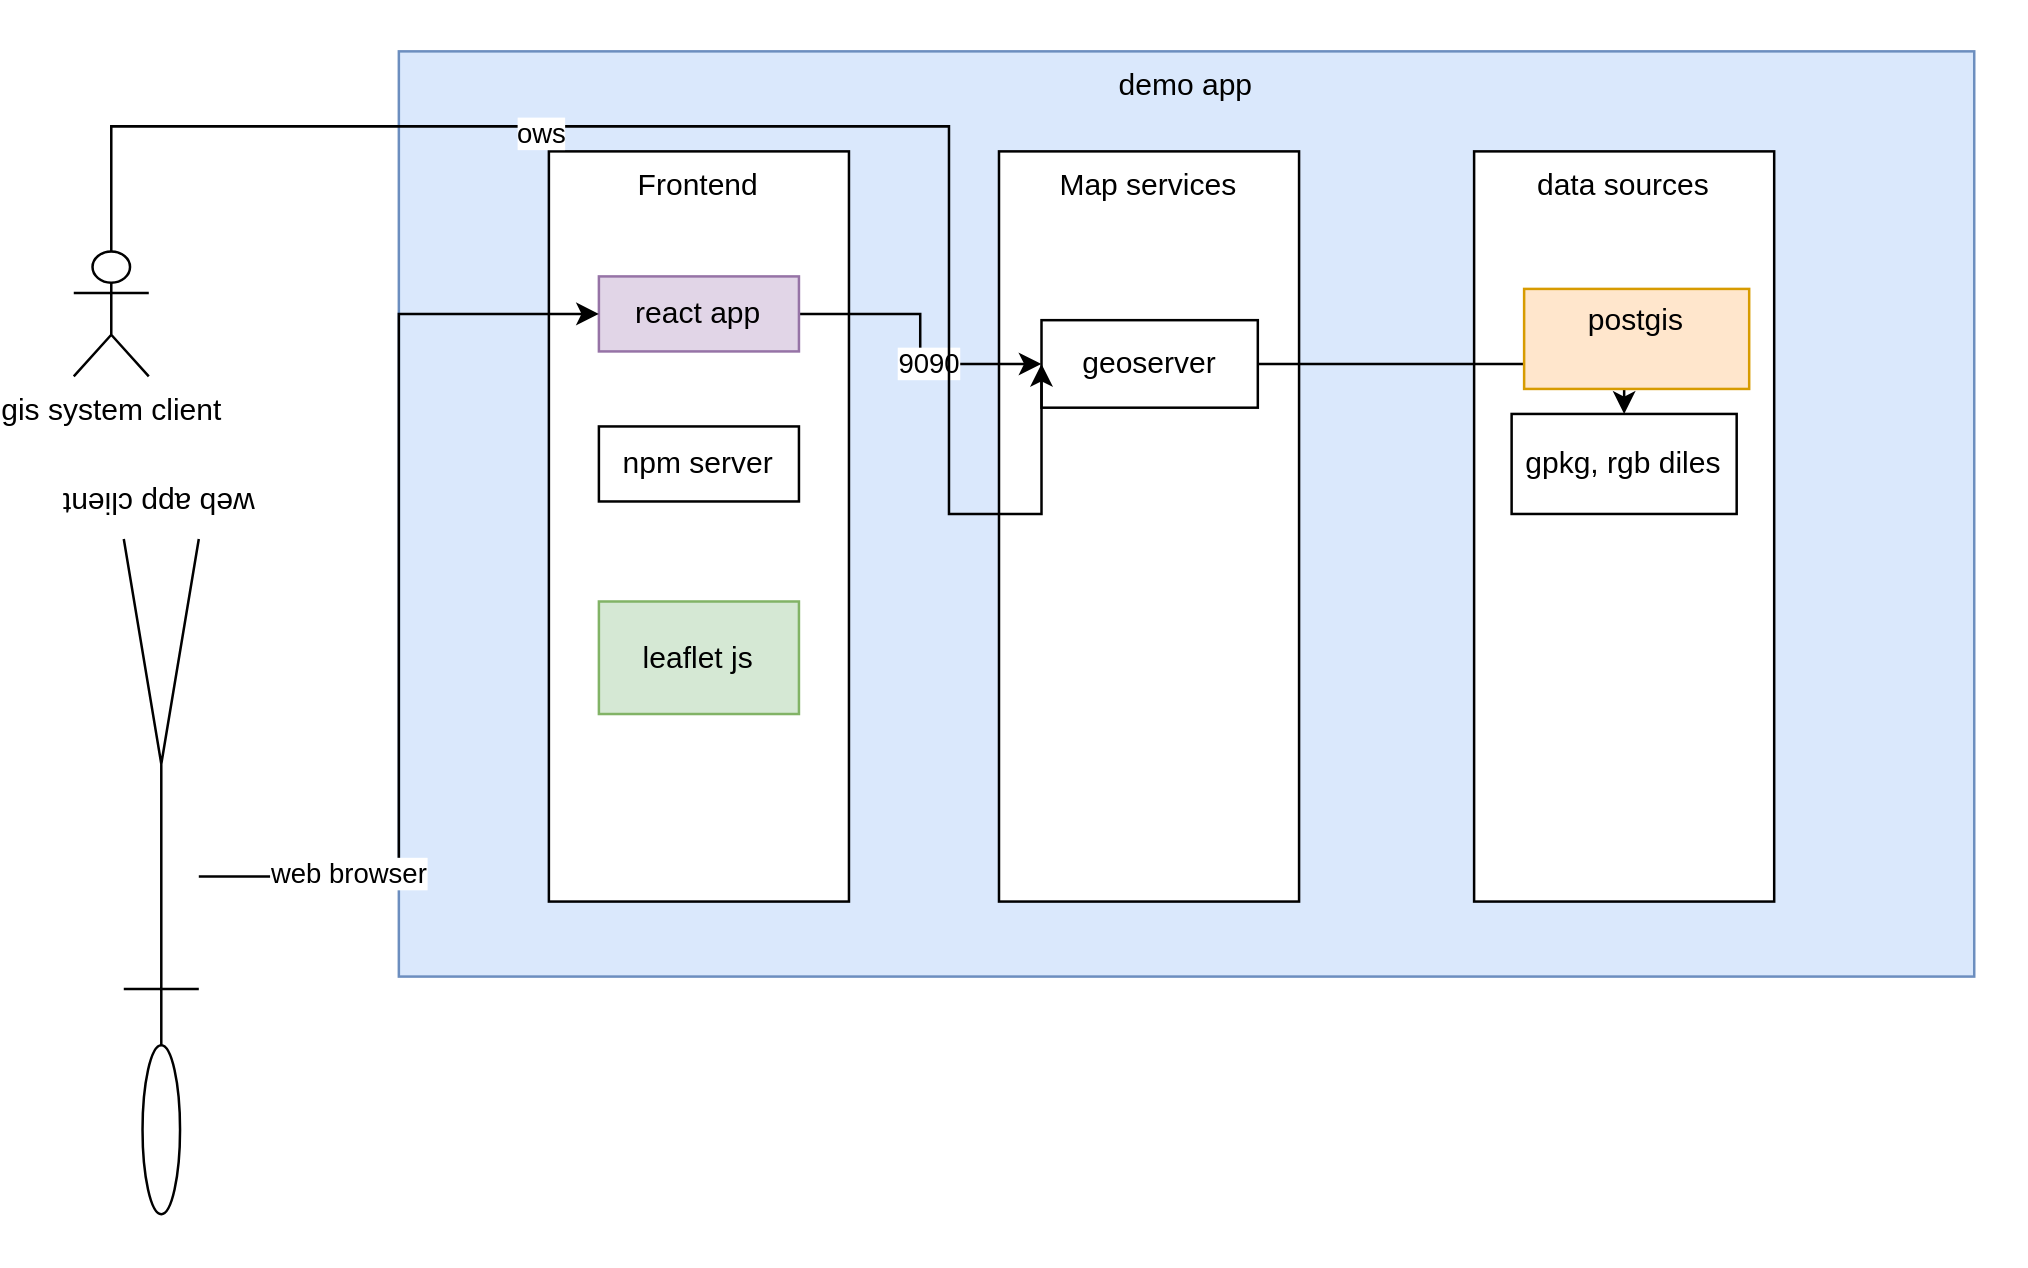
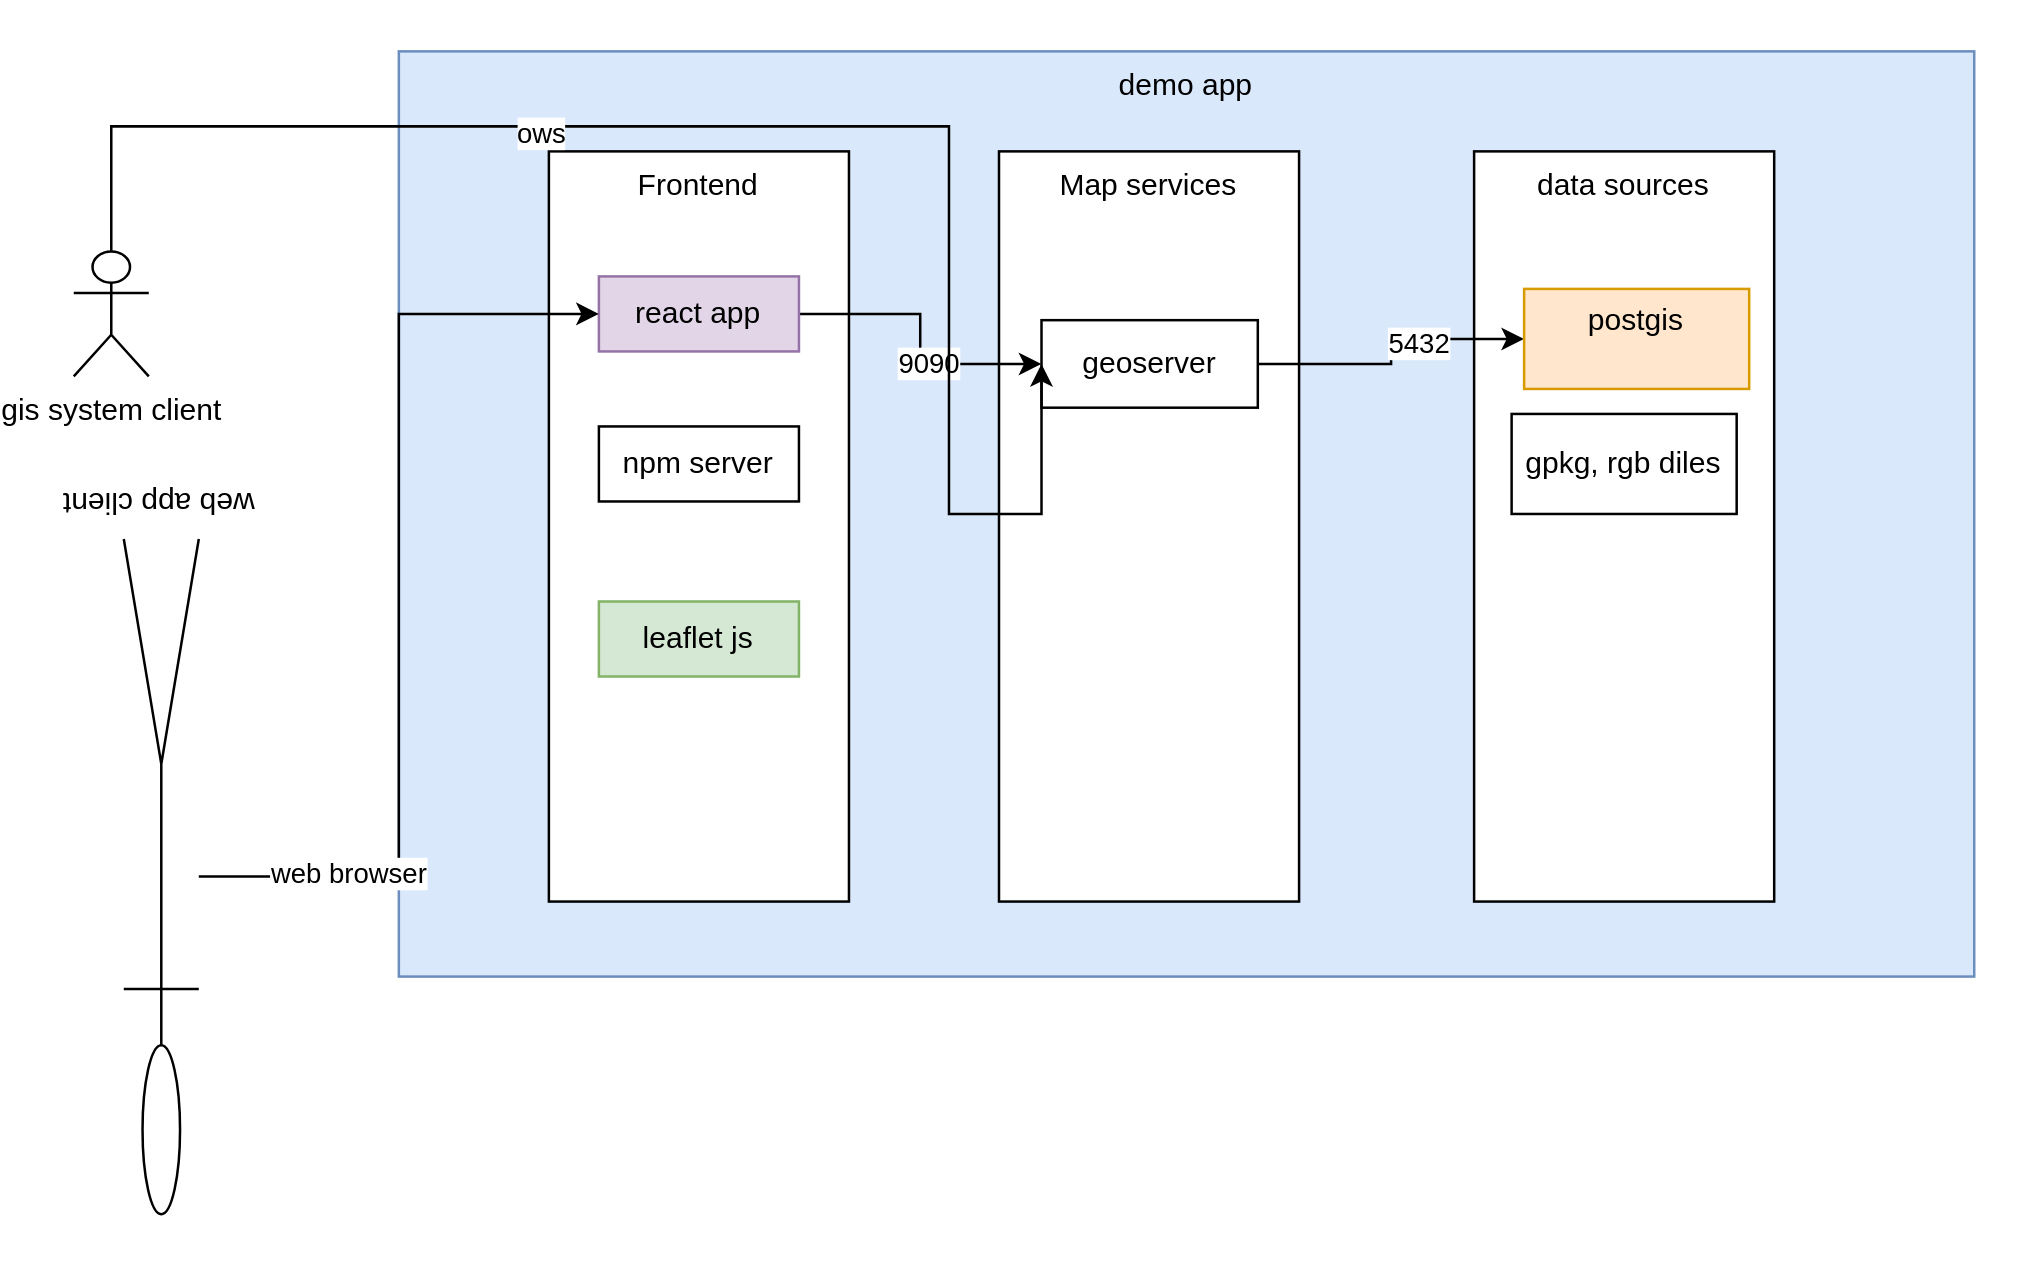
edge "geoserver" -> "postgis": added, label "5432"
edge "geoserver" -> "gpkg, rgb diles": removed, label "storage"
node "leaflet js": size 200x113 -> 200x75
